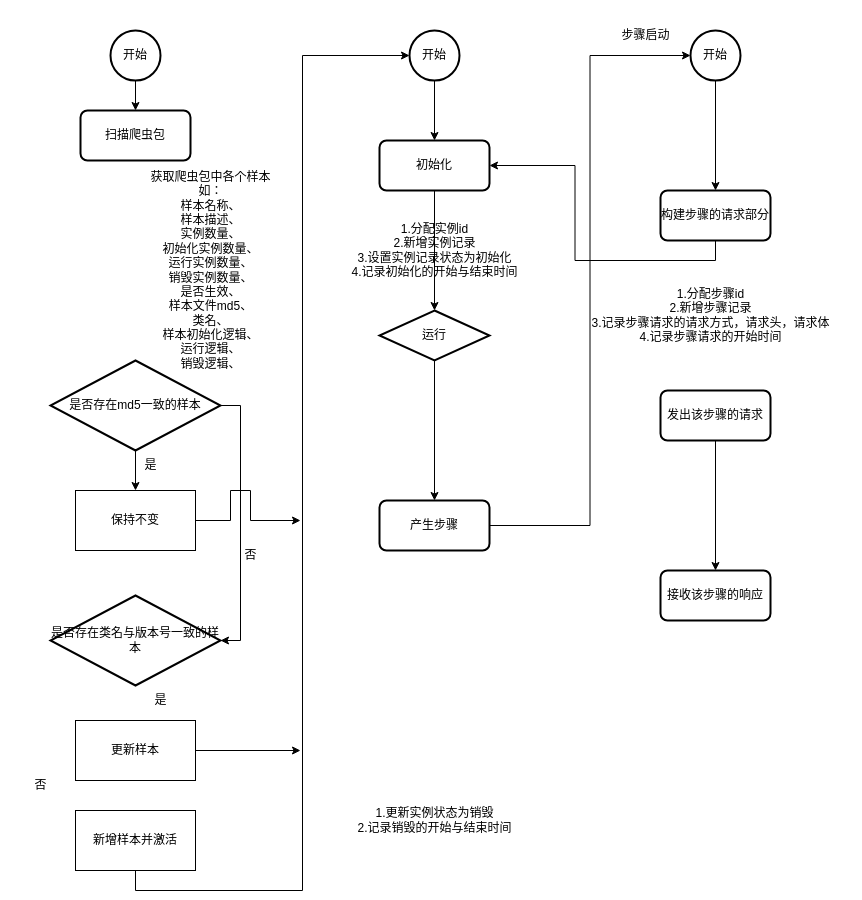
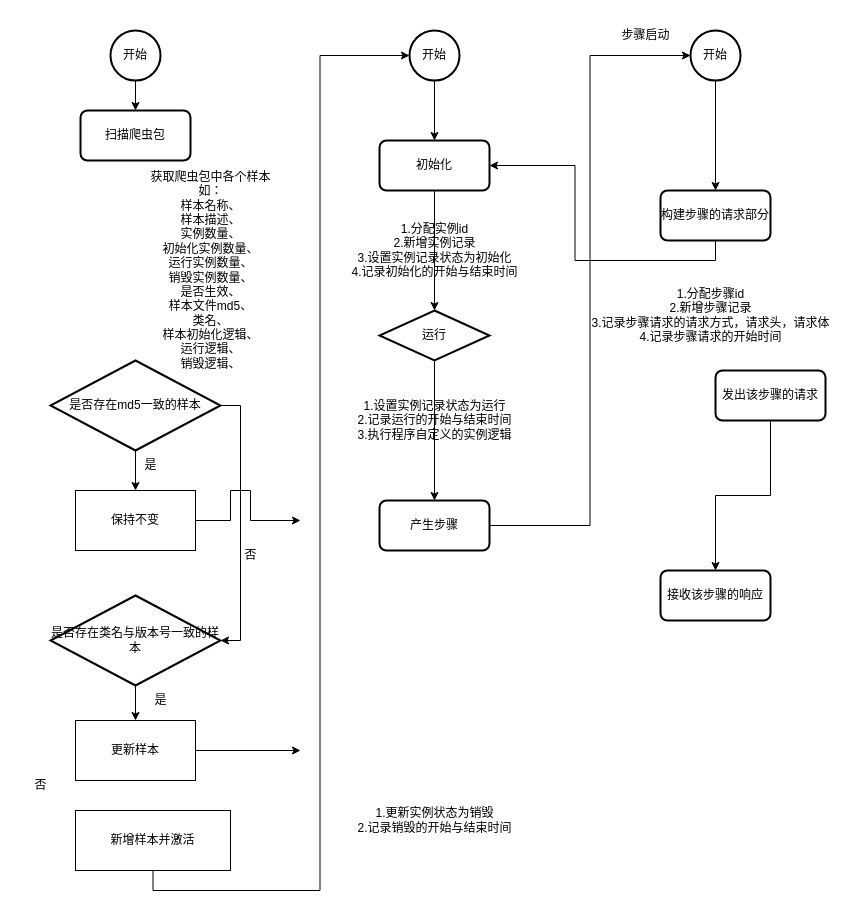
node "发出该步骤的请求": moved (716, 416) -> (771, 396)
node "1.设置实例记录状态为运行 2.记录运行的开始与结束时间 3.执行程序自定义的实例逻辑": added
edge "是否存在类名与版本号一致的样本" -> "更新样本": added
node "新增样本并激活": size 120x60 -> 155x60
